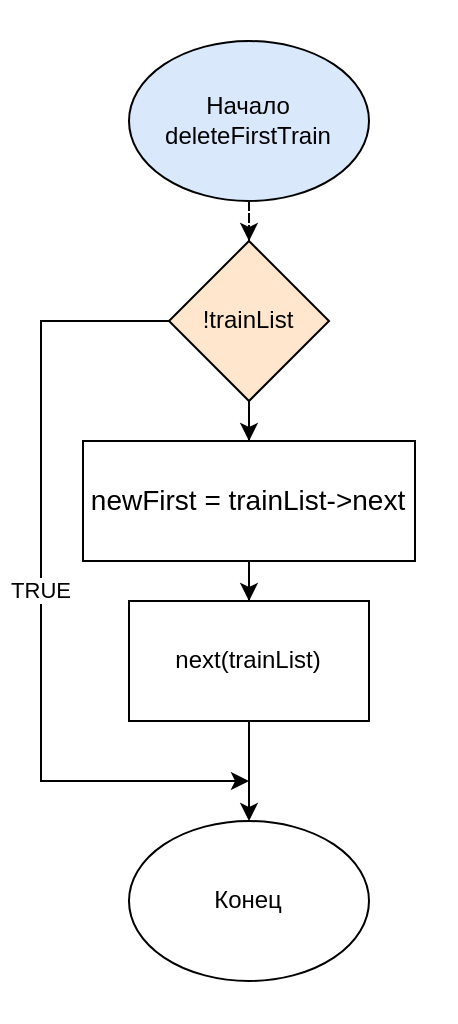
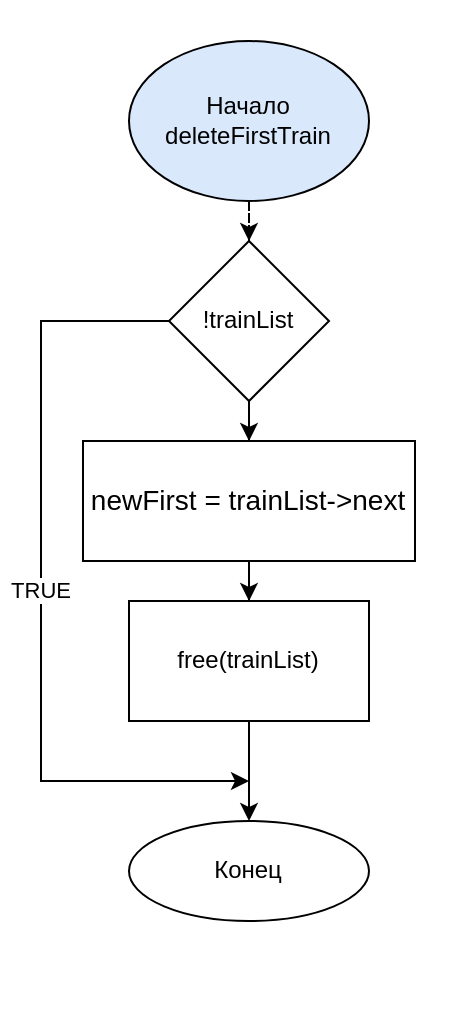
node "!trainList": fillcolor #ffe6cc -> #ffffff
node "next(trainList)": label "next(trainList)" -> "free(trainList)"
node "Конец": size 240x160 -> 240x100
